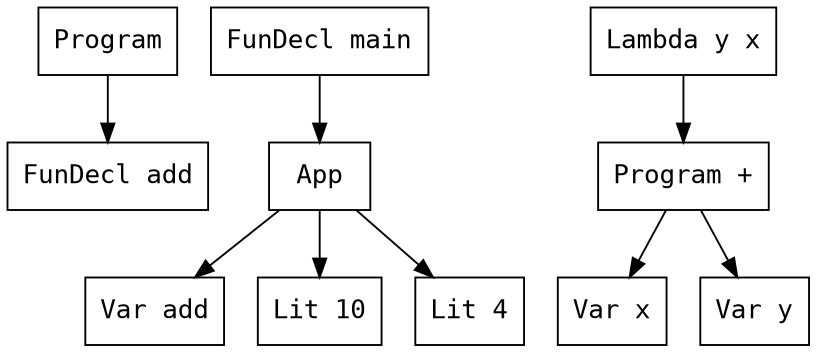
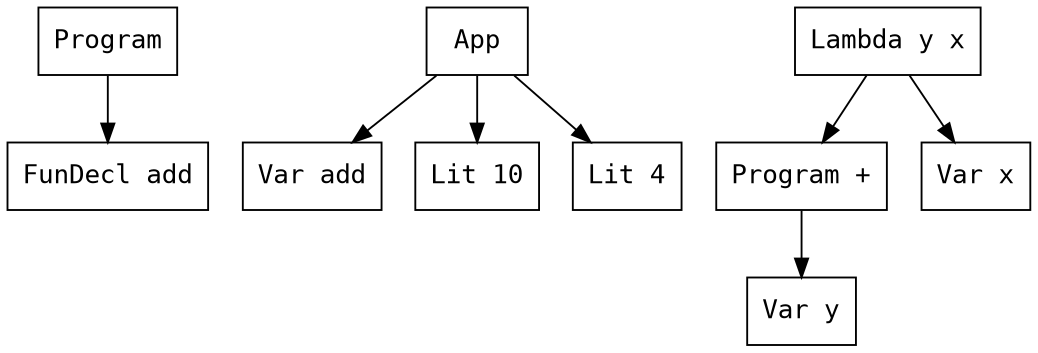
node "FunDecl main": removed
edge "Program +" -> "Var x": now "Lambda y x" -> "Var x"
